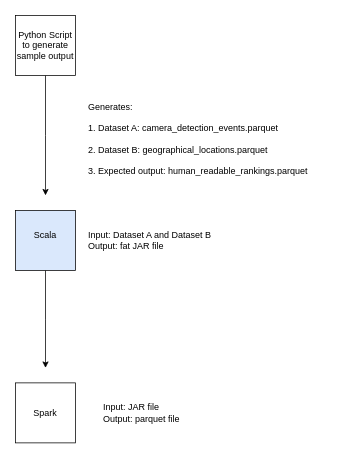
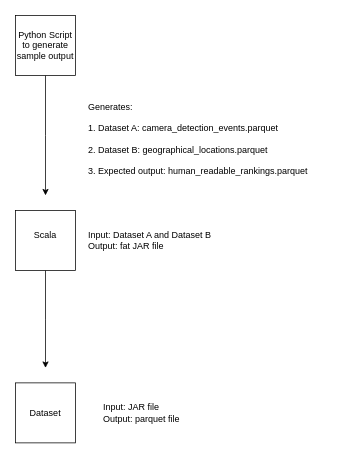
node "Scala": fillcolor #dae8fc -> #ffffff
node "Spark": label "Spark" -> "Dataset"
